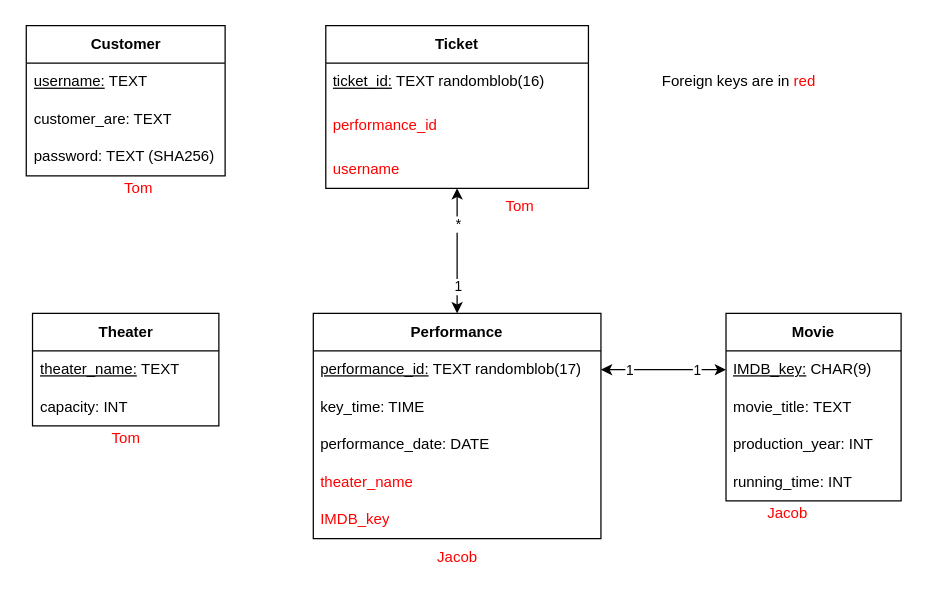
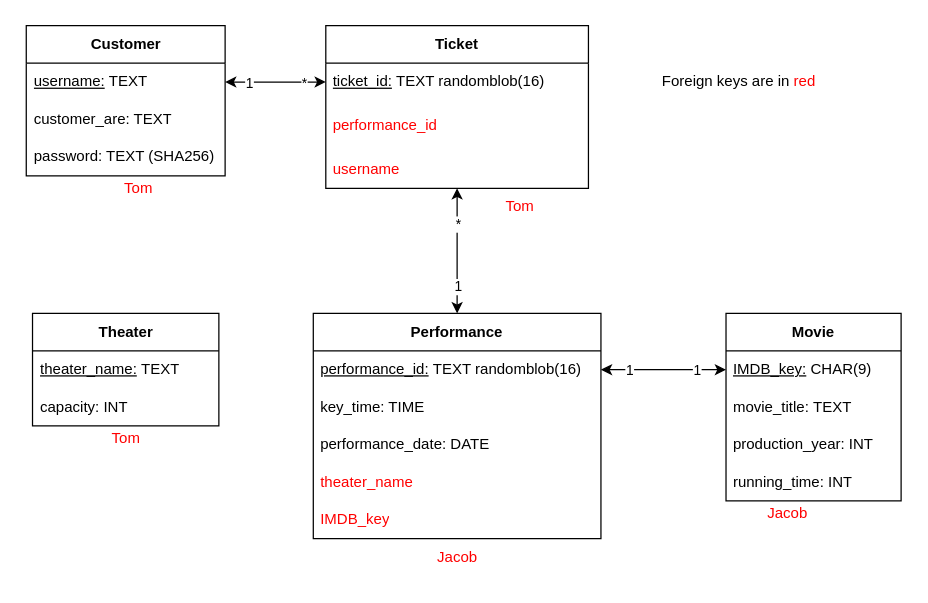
edge "username: TEXT" -- "ticket_id: TEXT randomblob(16)": added, labels "1", "*"
node "performance_id: TEXT randomblob(17)": label "performance_id: TEXT randomblob(17)" -> "performance_id: TEXT randomblob(16)"
